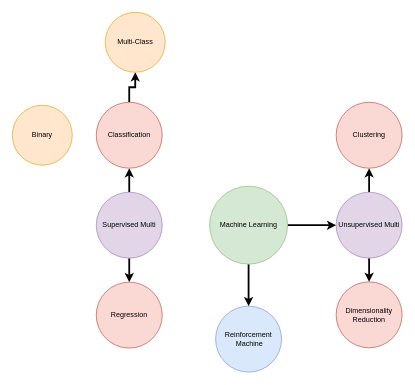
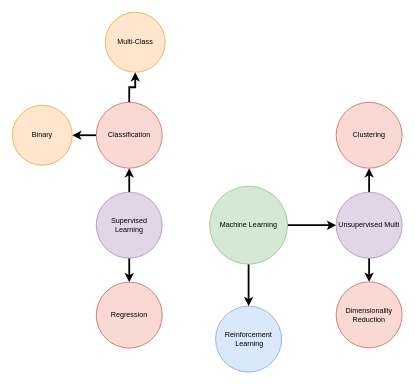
edge "Classification" -> "Binary": added
node "Supervised Multi": label "Supervised Multi" -> "Supervised Learning"
node "Reinforcement Machine": label "Reinforcement Machine" -> "Reinforcement Learning"
